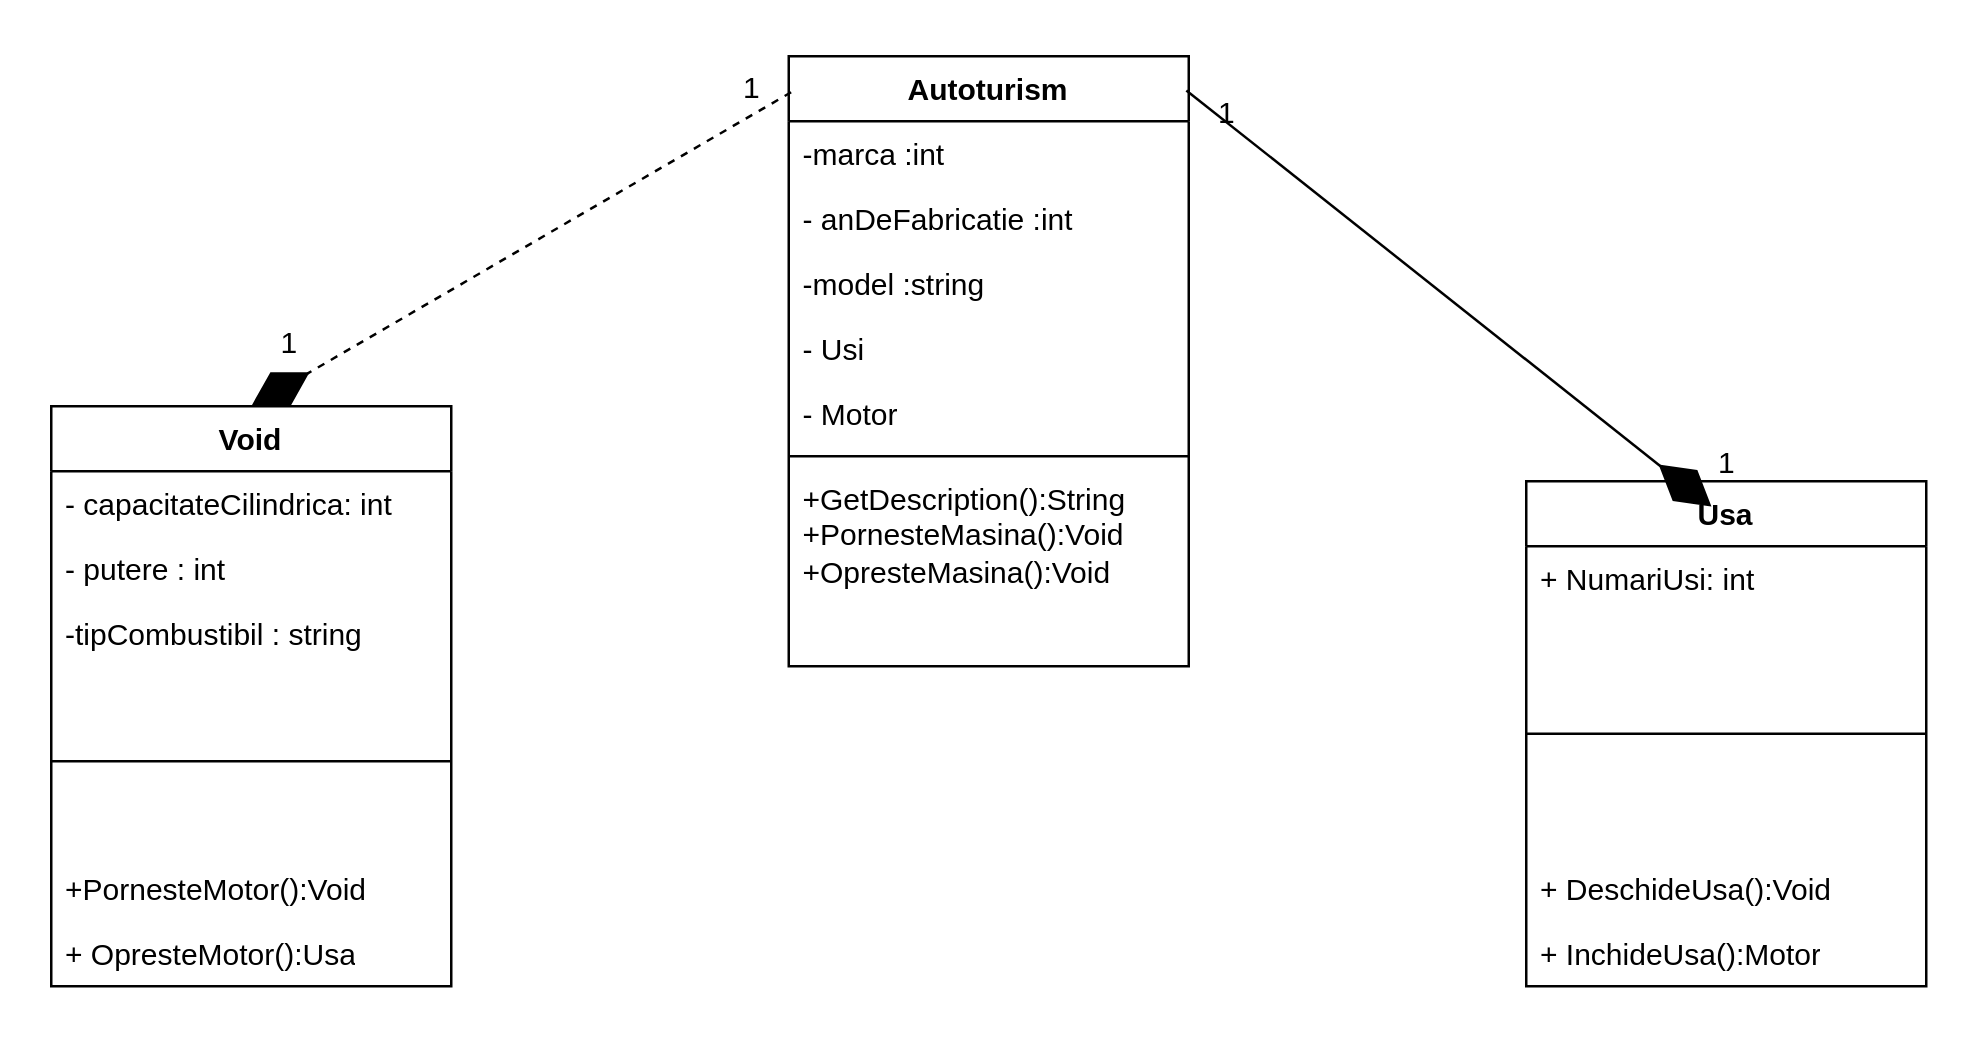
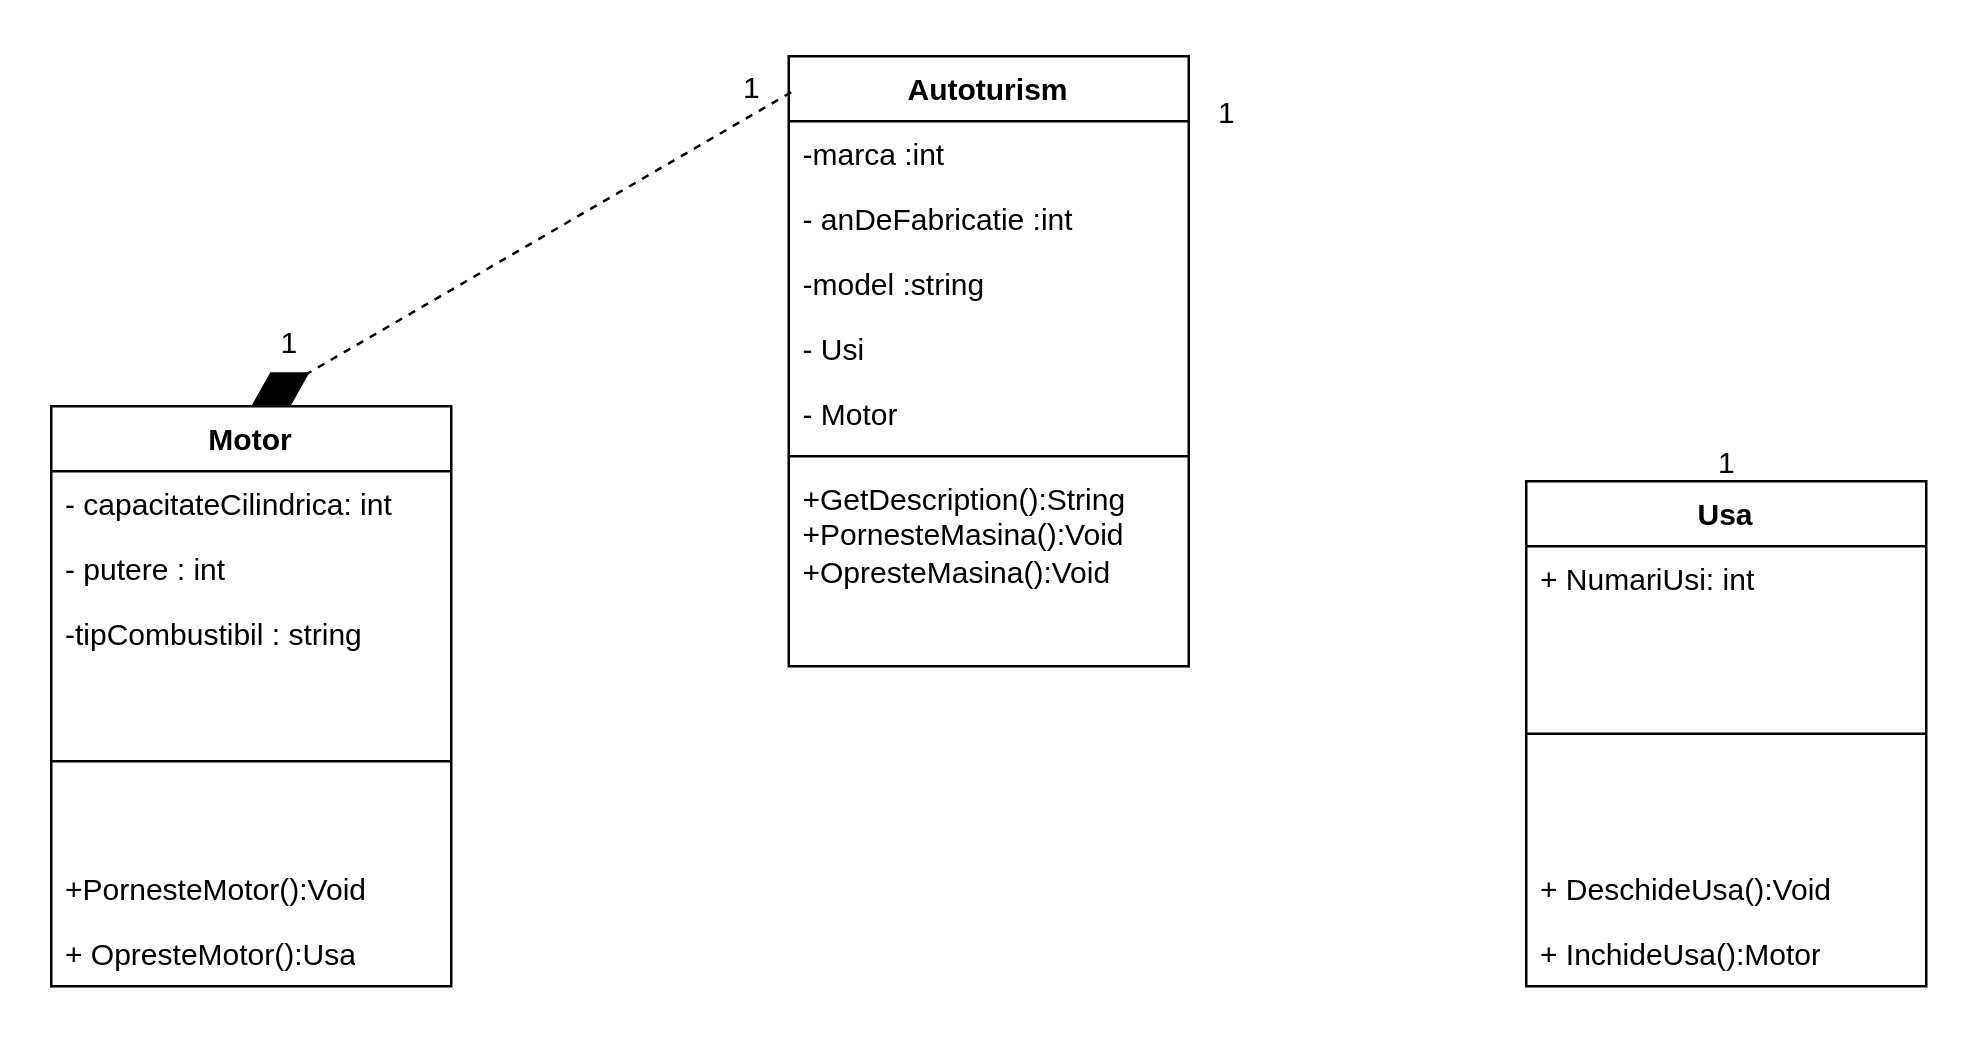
edge "Autoturism" -> "Usa": removed
node "Void": label "Void" -> "Motor"
